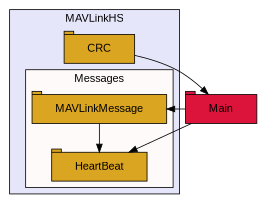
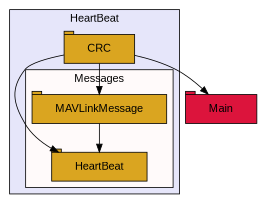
cluster "MAVLinkHS": label "MAVLinkHS" -> "HeartBeat"
edge "Main" -> "MAVLinkMessage": now "CRC" -> "MAVLinkMessage"
edge "Main" -> "HeartBeat": now "CRC" -> "HeartBeat"
